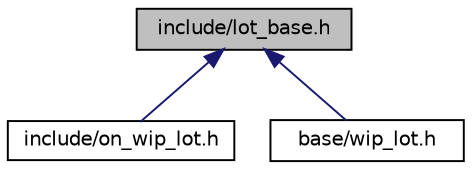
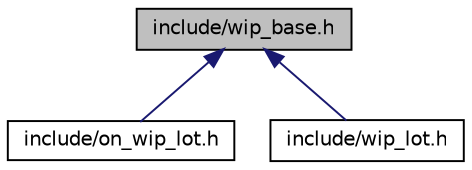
node "include/lot_base.h": label "include/lot_base.h" -> "include/wip_base.h"
node "base/wip_lot.h": label "base/wip_lot.h" -> "include/wip_lot.h"
